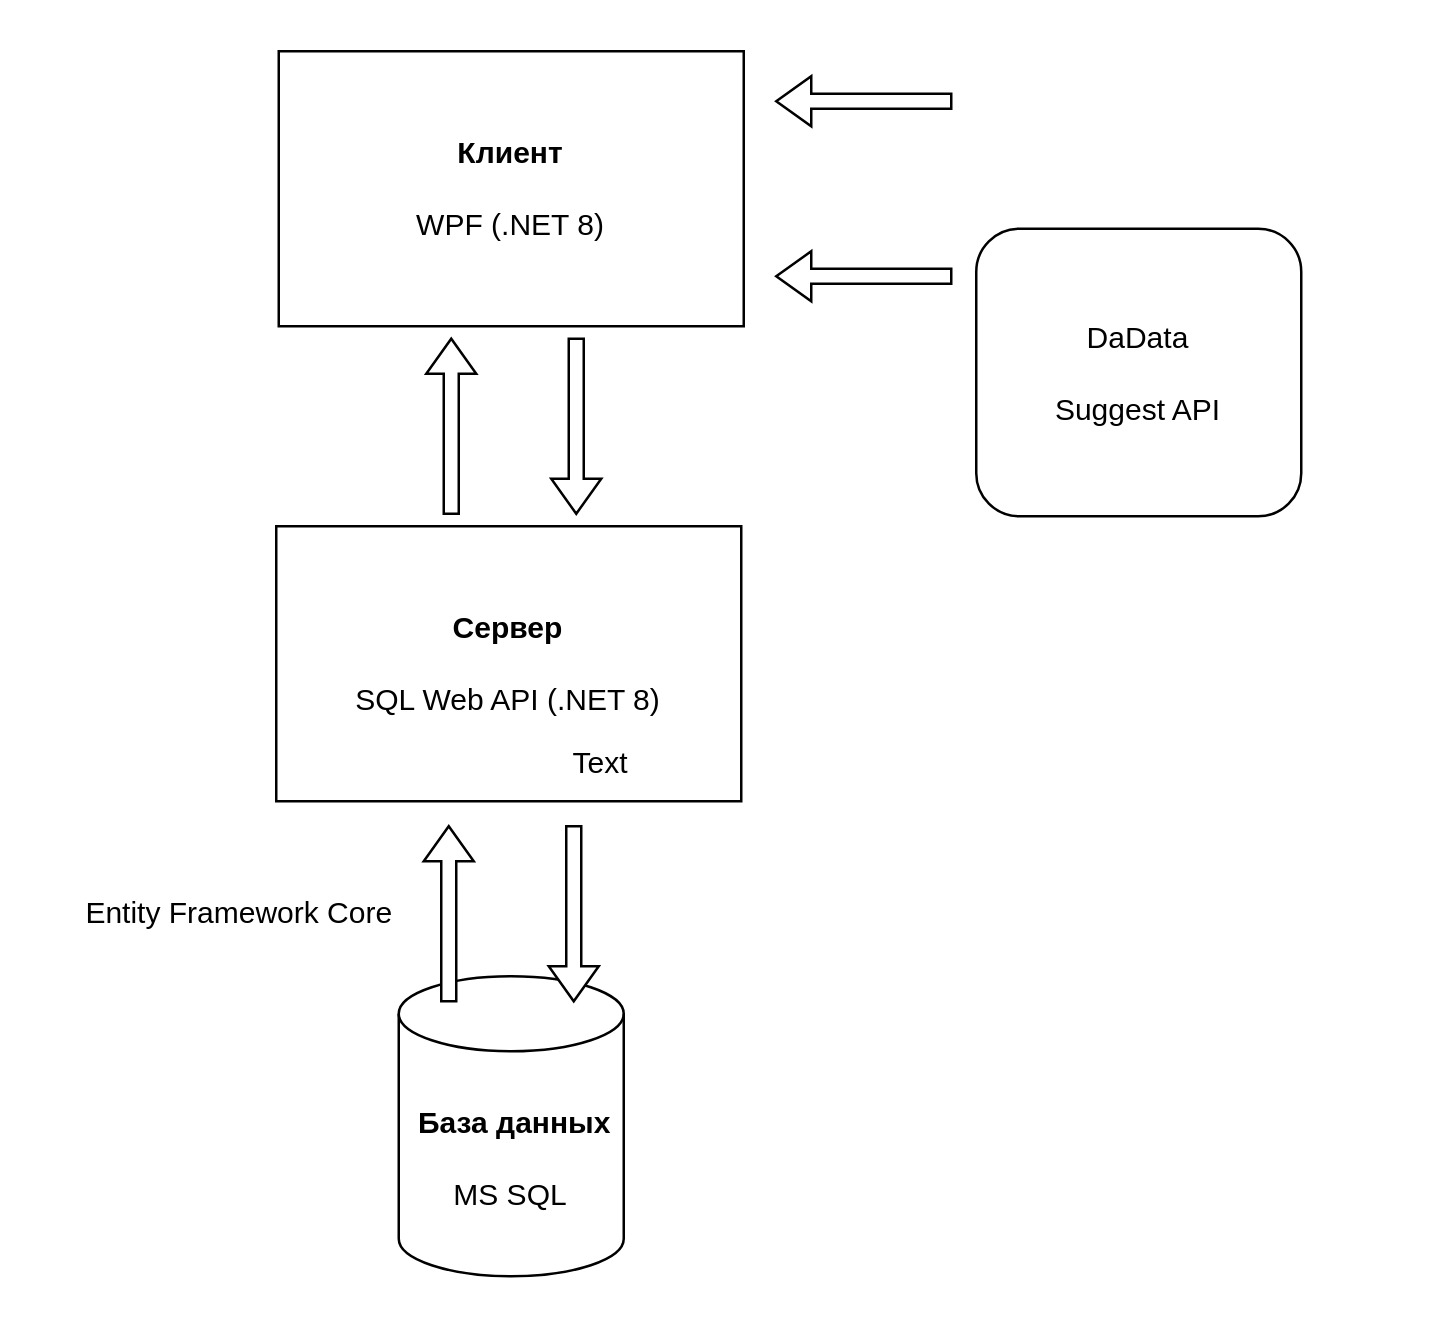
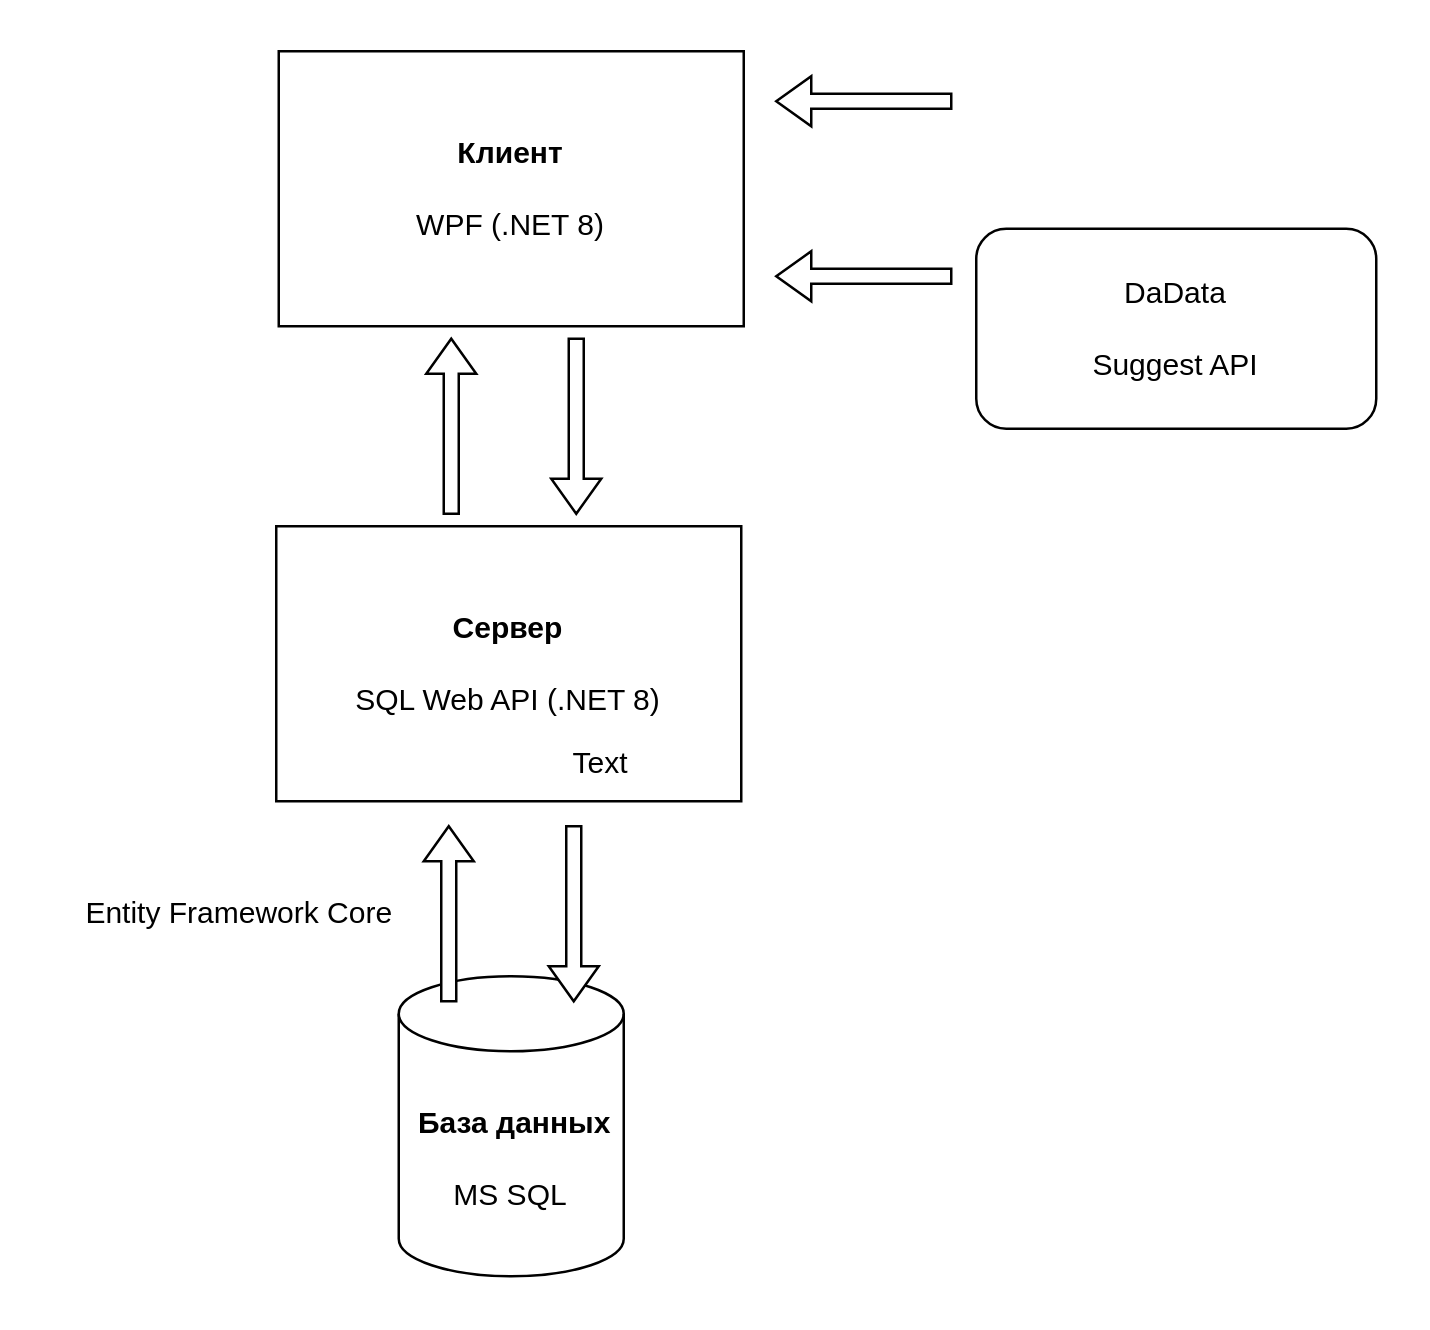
node "DaData Suggest API": size 325x288 -> 400x200
